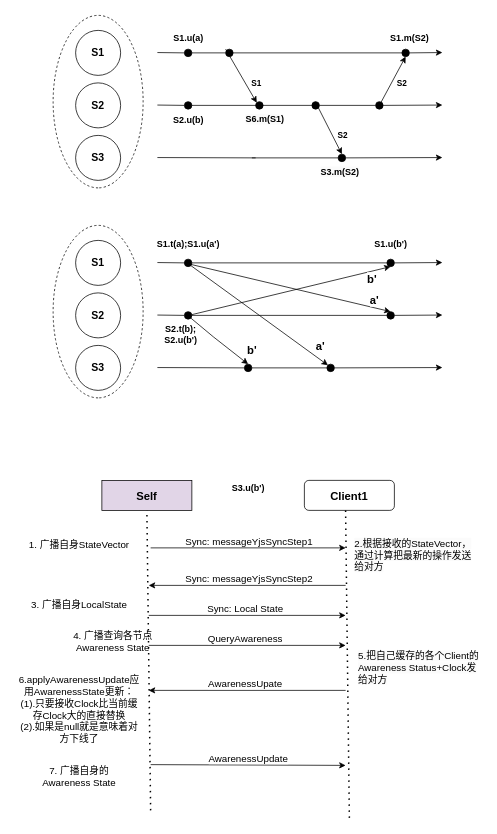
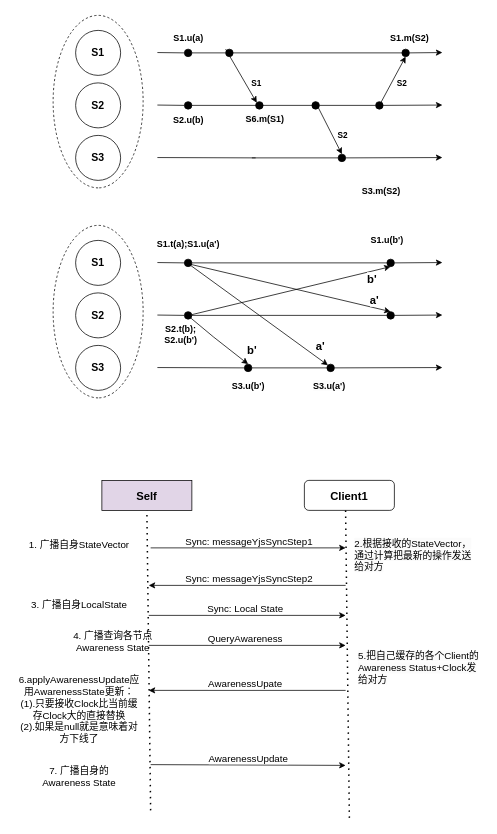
node "S3.m(S2)": moved (364, 177) -> (405, 195)
node "S1.u(b')": moved (390, 244) -> (387, 240)
node "S3.u(a')": added
node "S3.u(b')": moved (248, 488) -> (248, 387)
